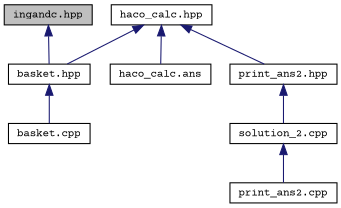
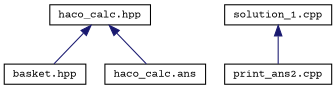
node "ingandc.hpp": removed
node "print_ans2.hpp": removed
node "basket.cpp": removed
node "solution_2.cpp": label "solution_2.cpp" -> "solution_1.cpp"
